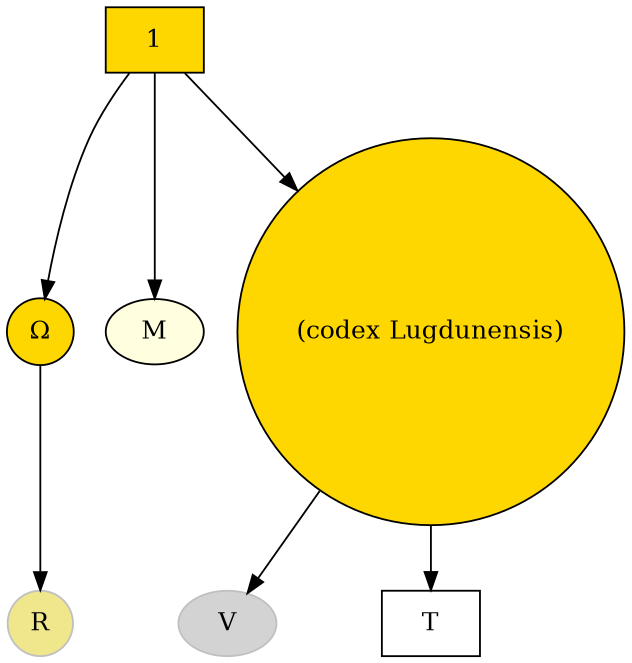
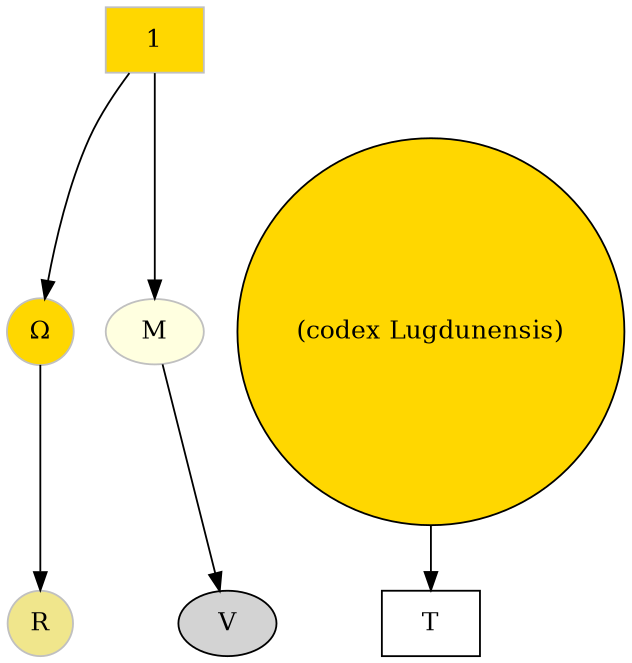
node "1": color black -> grey
edge "1" -> "(codex Lugdunensis)": removed
node "Ω": color black -> grey
node "M": color black -> grey
edge "(codex Lugdunensis)" -> "V": now "M" -> "V"
node "V": color grey -> black
